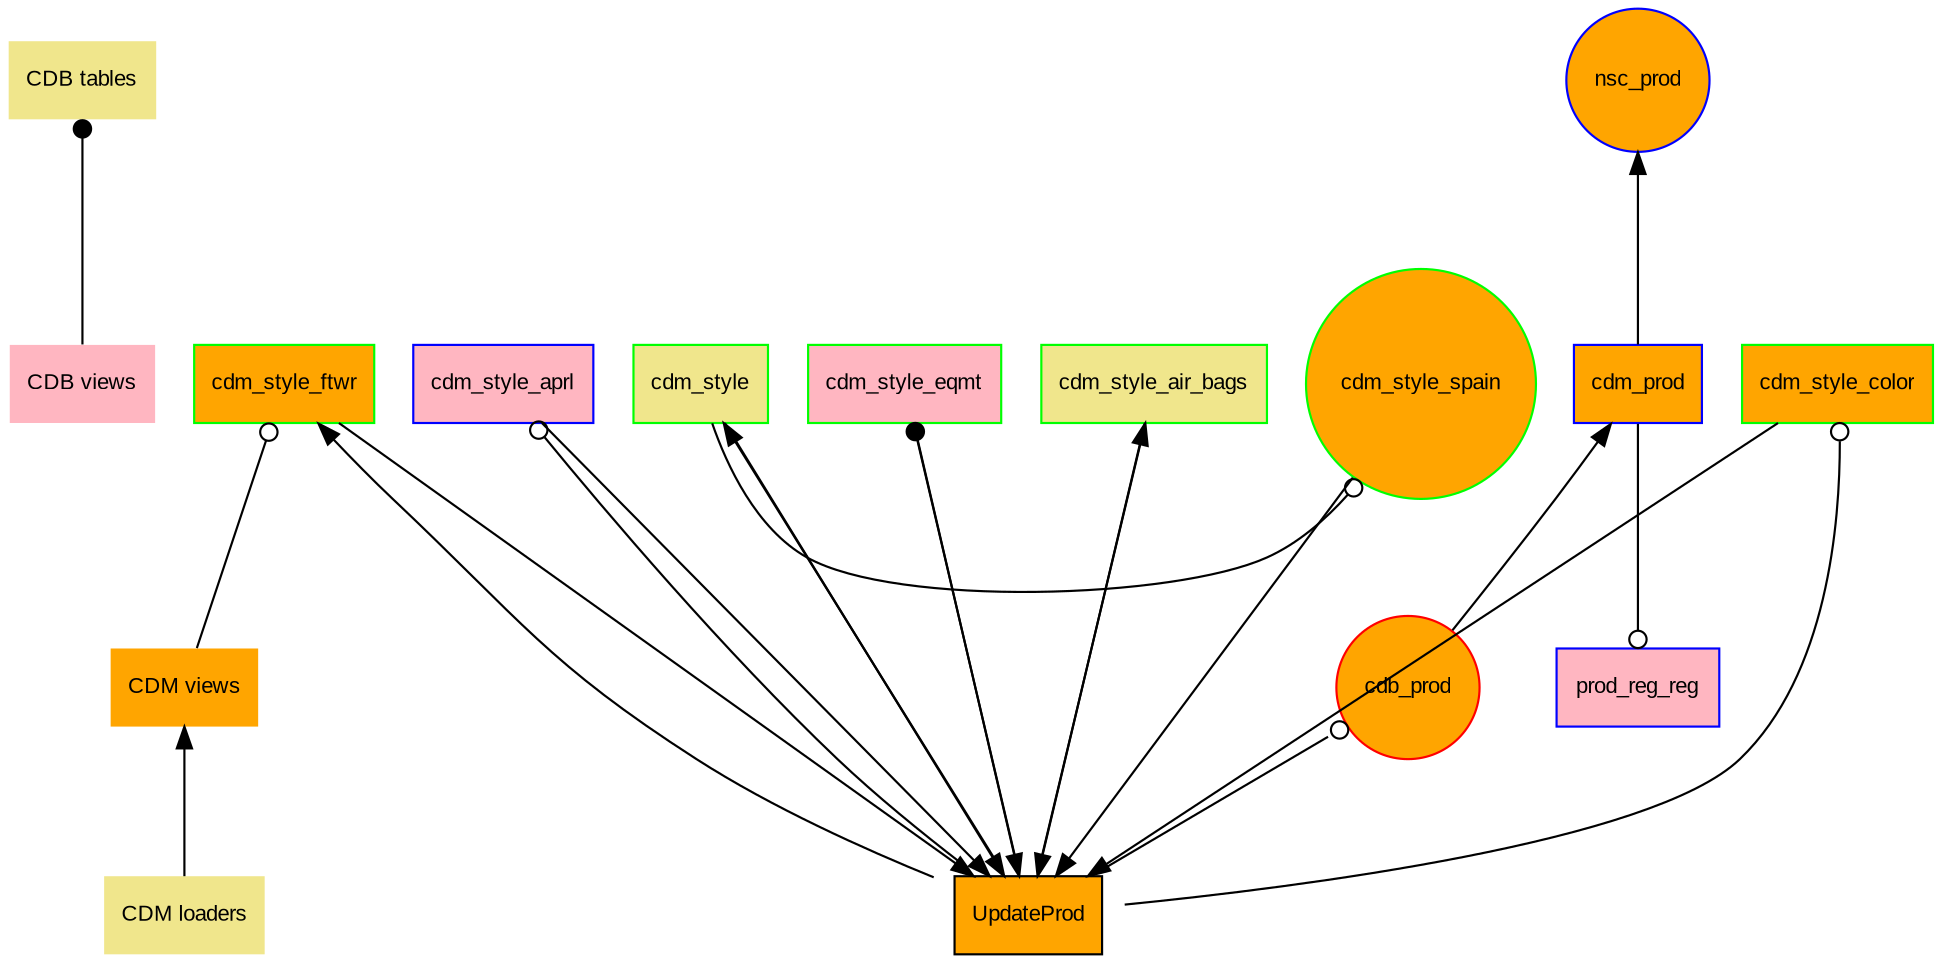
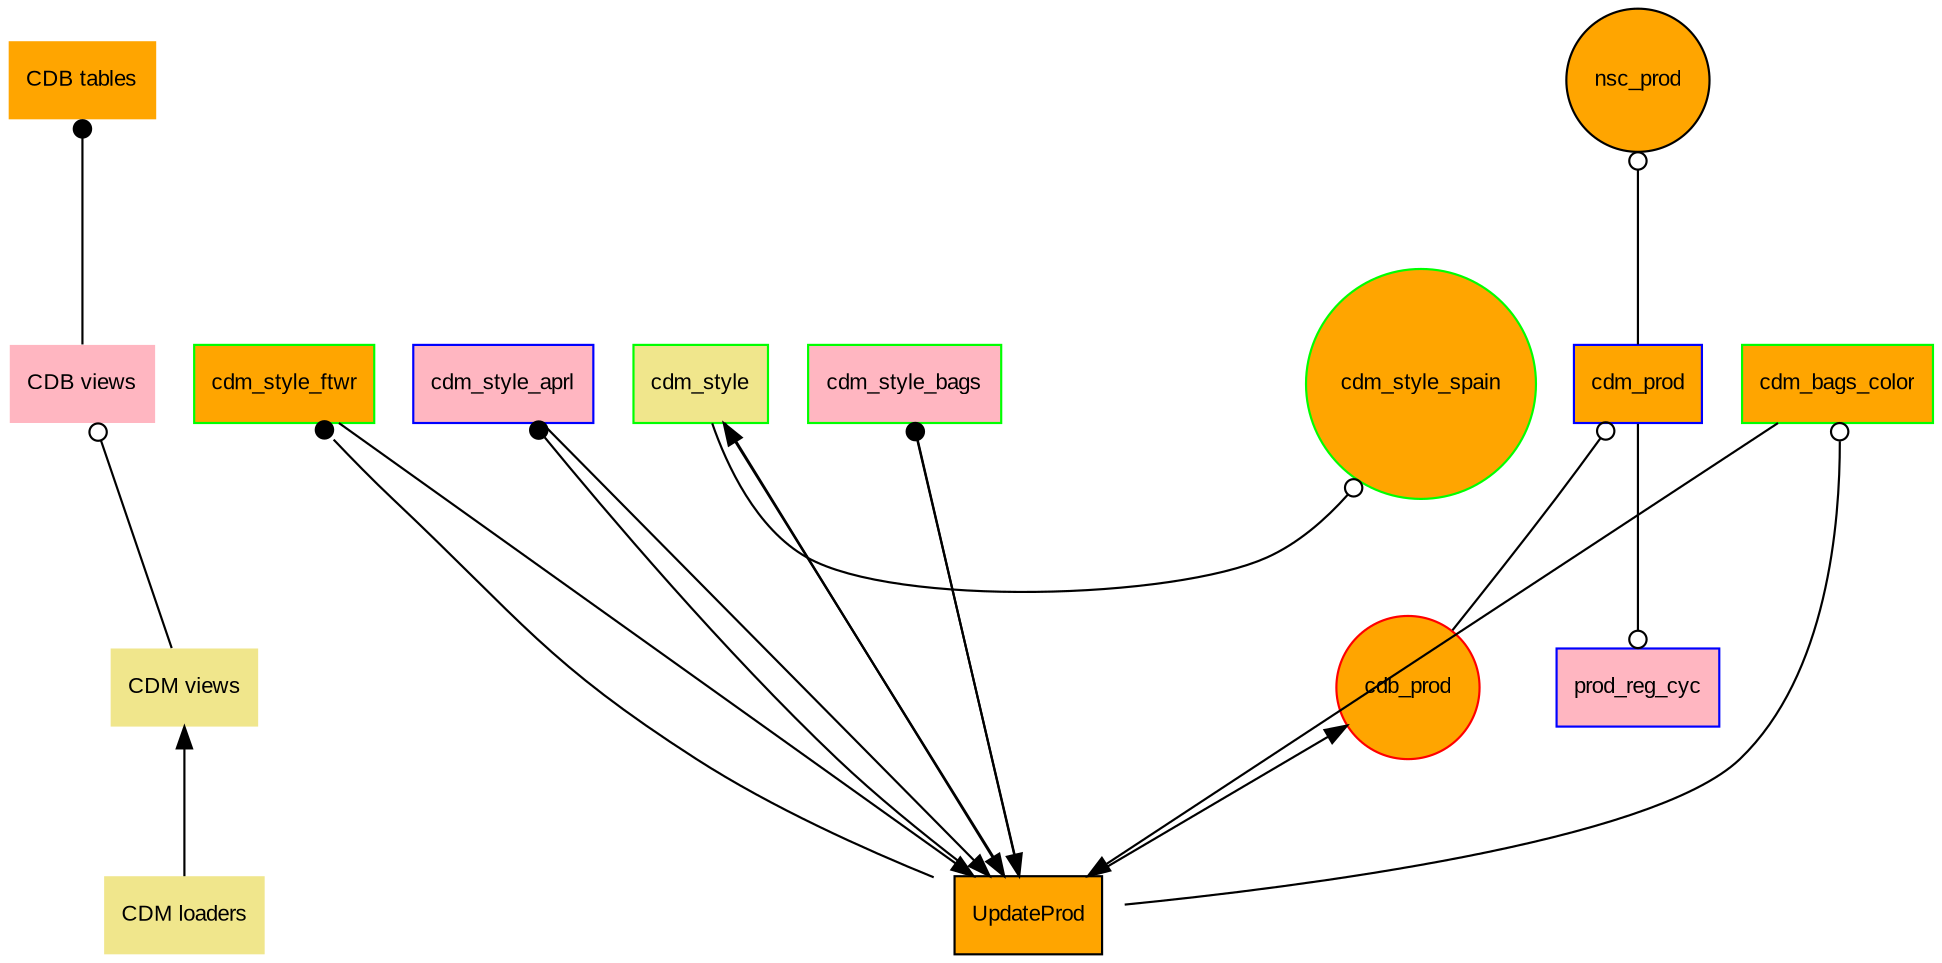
node "CDB tables": fillcolor khaki -> orange
node "nsc_prod": color blue -> black
edge "cdm_prod" -> "nsc_prod": arrowhead normal -> odot
node "cdm_style_eqmt": label "cdm_style_eqmt" -> "cdm_style_bags"
node "cdm_style_air_bags": removed
node "cdm_style_color": label "cdm_style_color" -> "cdm_bags_color"
edge "cdb_prod" -> "cdm_prod": arrowhead normal -> odot
edge "CDM views" -> "cdm_style_ftwr": now "CDM views" -> "CDB views"
edge "UpdateProd" -> "cdm_style_aprl": arrowhead odot -> dot
edge "cdm_style_spain" -> "UpdateProd": removed
node "CDM views": fillcolor orange -> khaki
node "prod_reg_reg": label "prod_reg_reg" -> "prod_reg_cyc"
edge "UpdateProd" -> "cdm_style_ftwr": arrowhead normal -> dot
edge "UpdateProd" -> "cdb_prod": arrowhead odot -> normal
